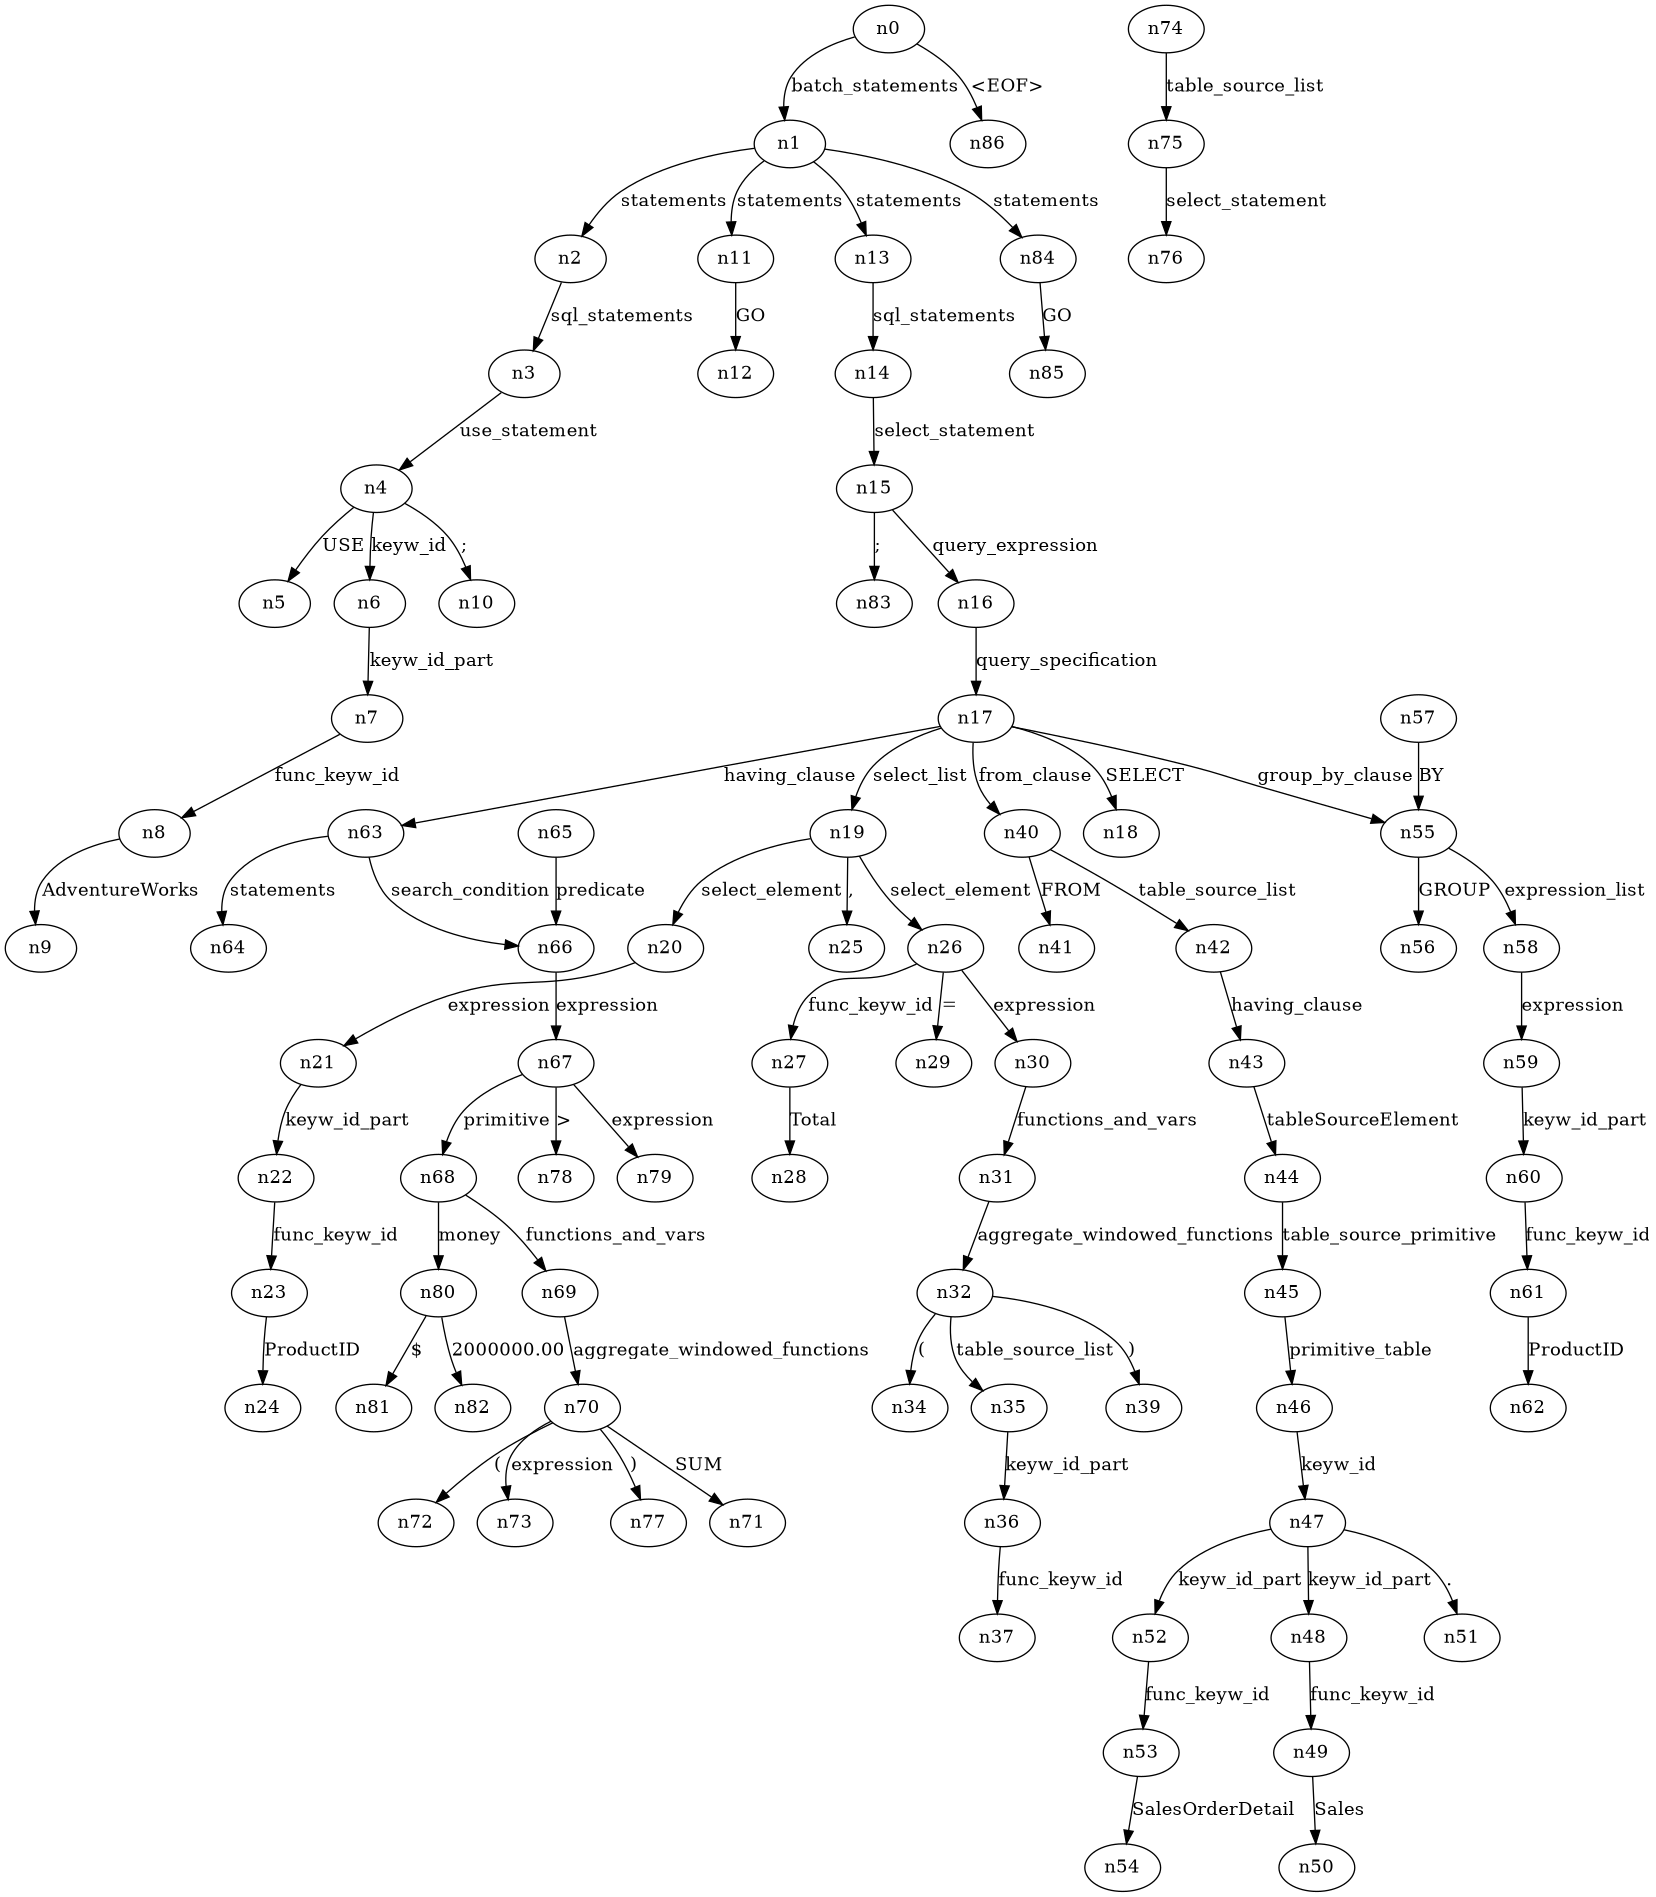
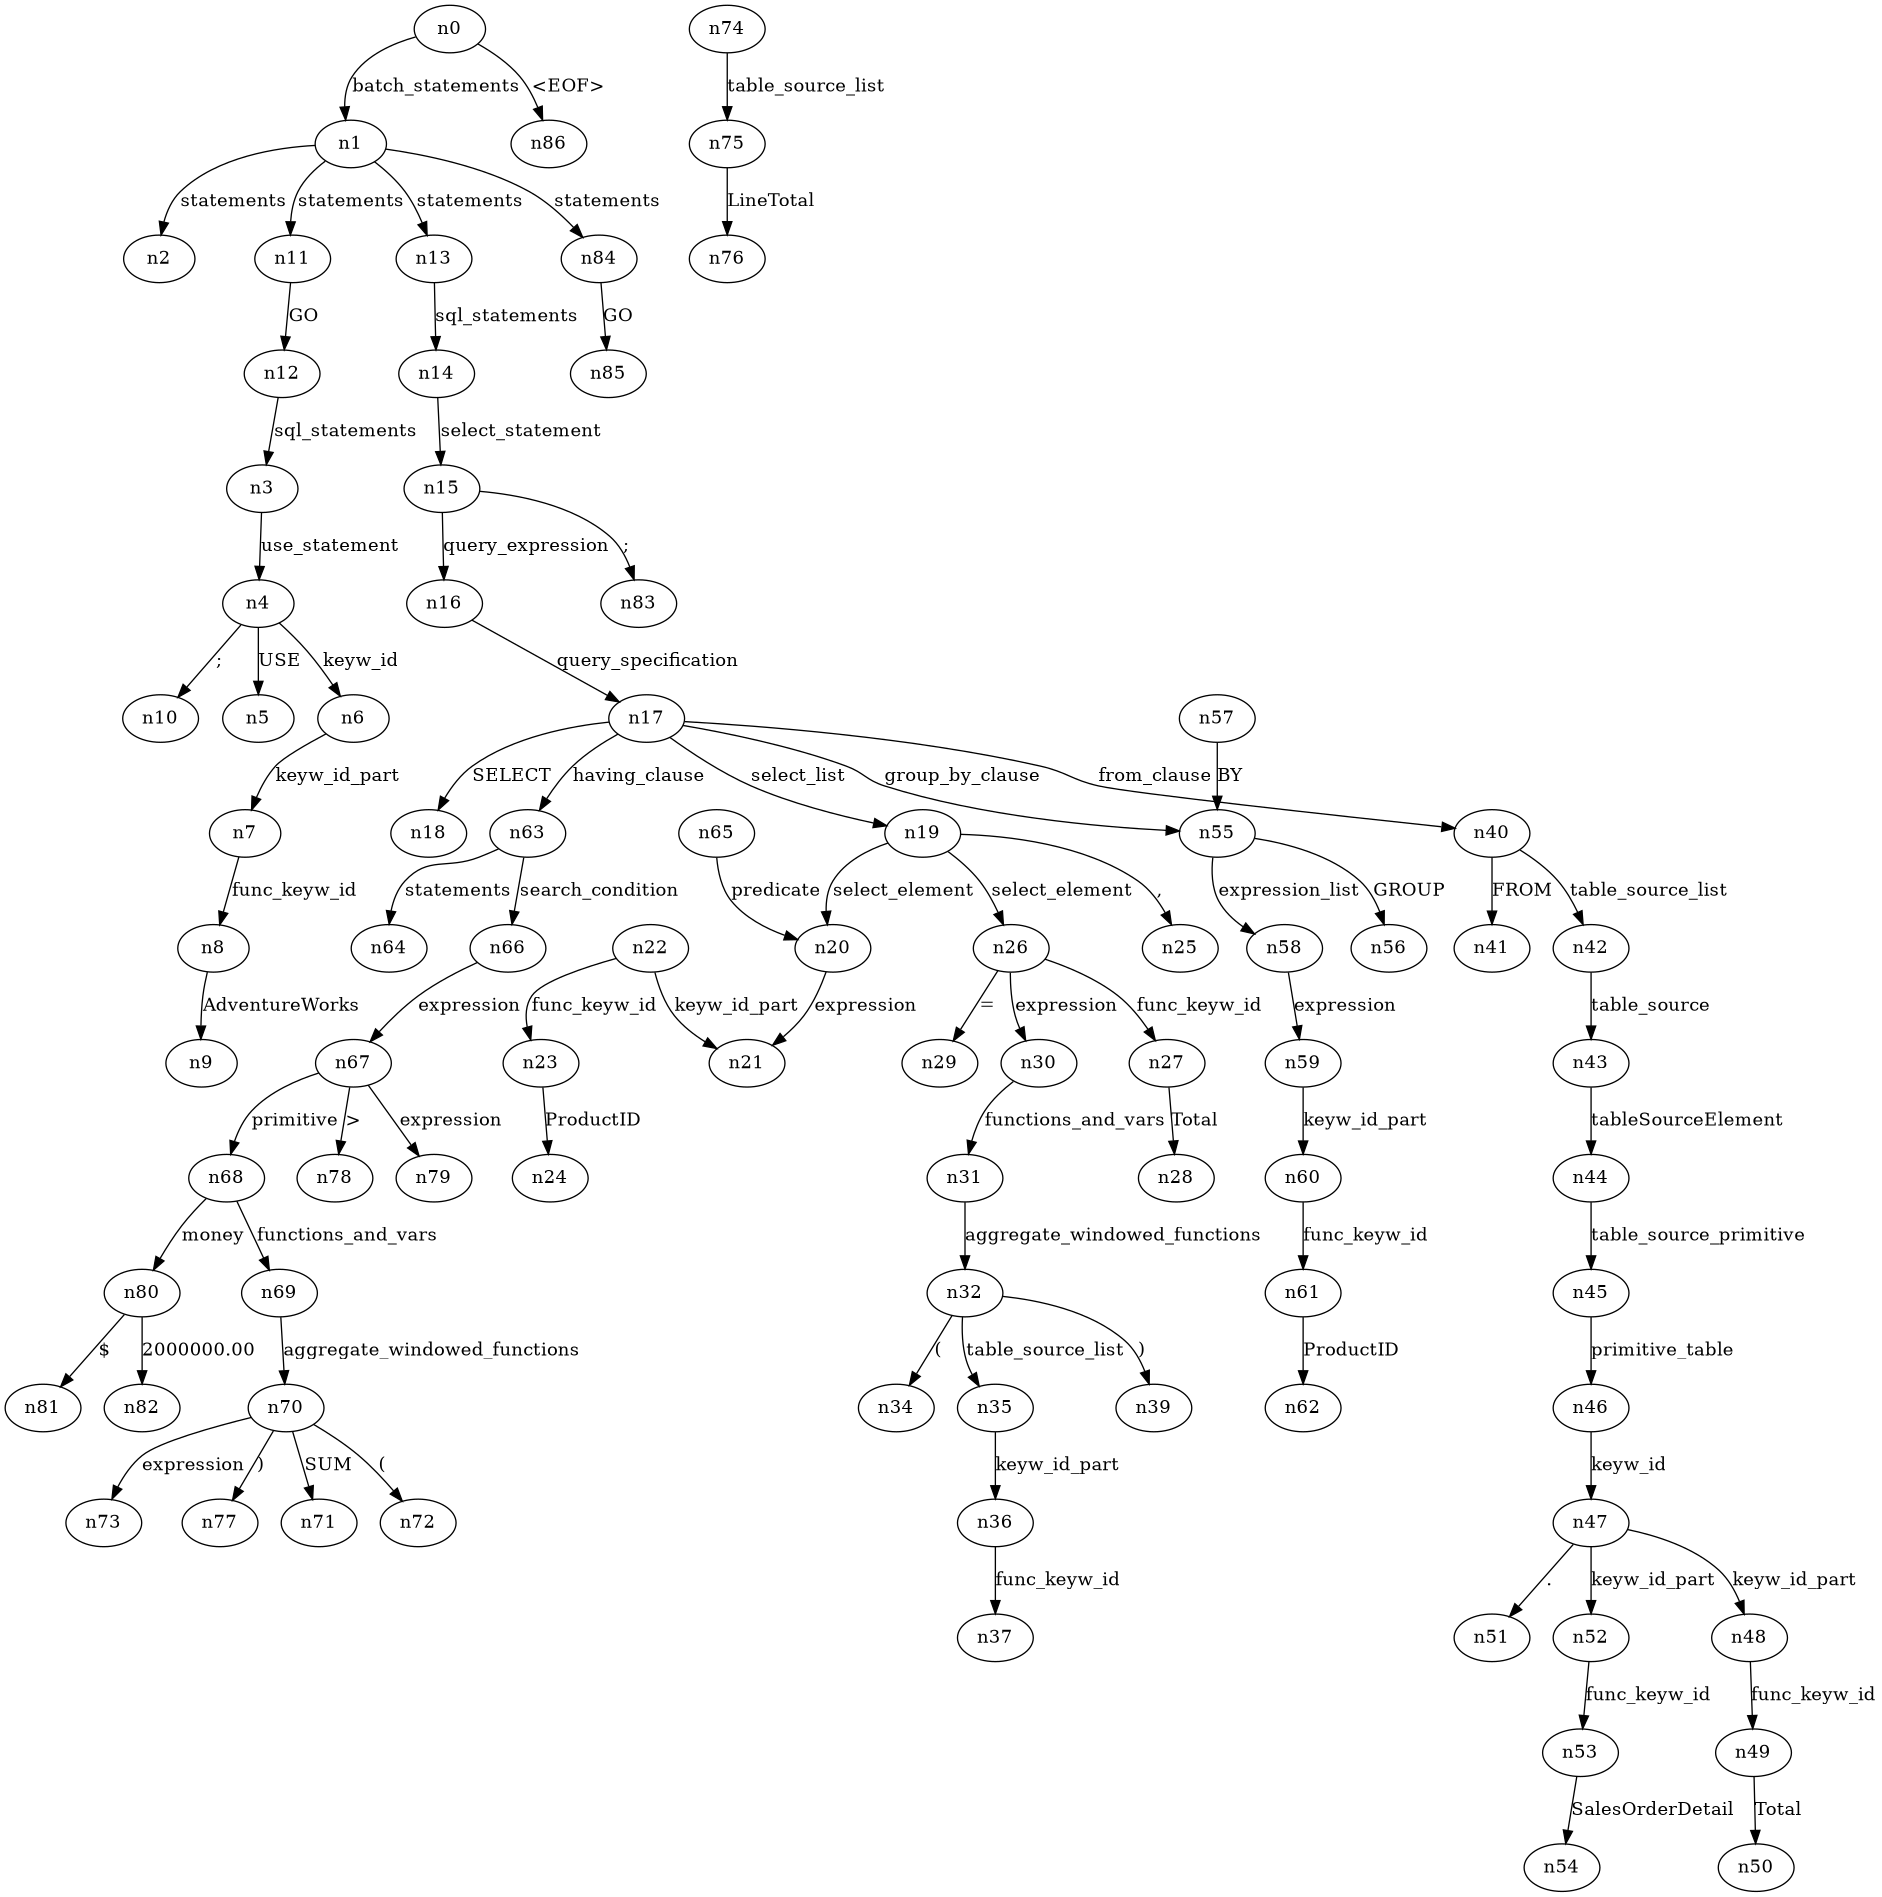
edge "n75" -> "n76": label "select_statement" -> "LineTotal"
edge "n2" -> "n3": now "n12" -> "n3"
edge "n65" -> "n66": now "n65" -> "n20"
edge "n42" -> "n43": label "having_clause" -> "table_source"
edge "n21" -> "n22": reversed
edge "n49" -> "n50": label "Sales" -> "Total"
